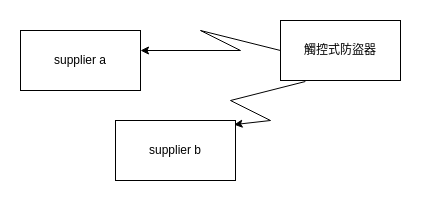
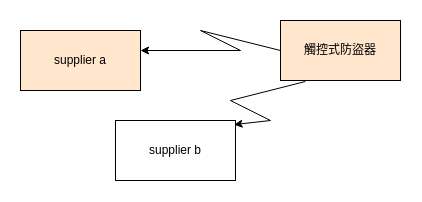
node "觸控式防盜器": fillcolor #ffffff -> #ffe6cc
node "supplier a": fillcolor #ffffff -> #ffe6cc
